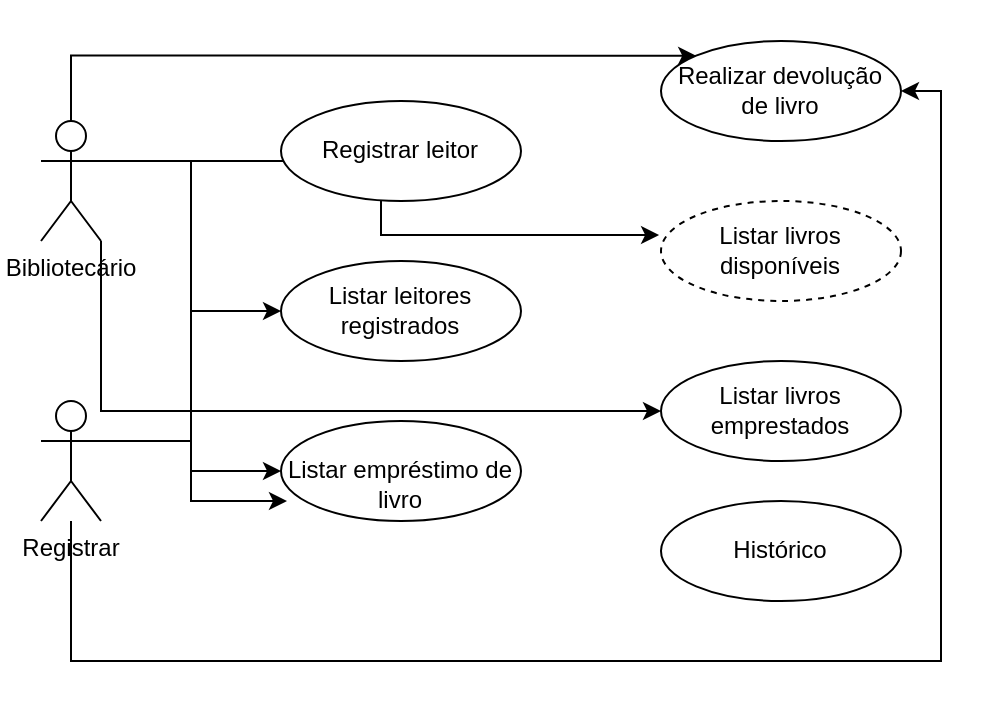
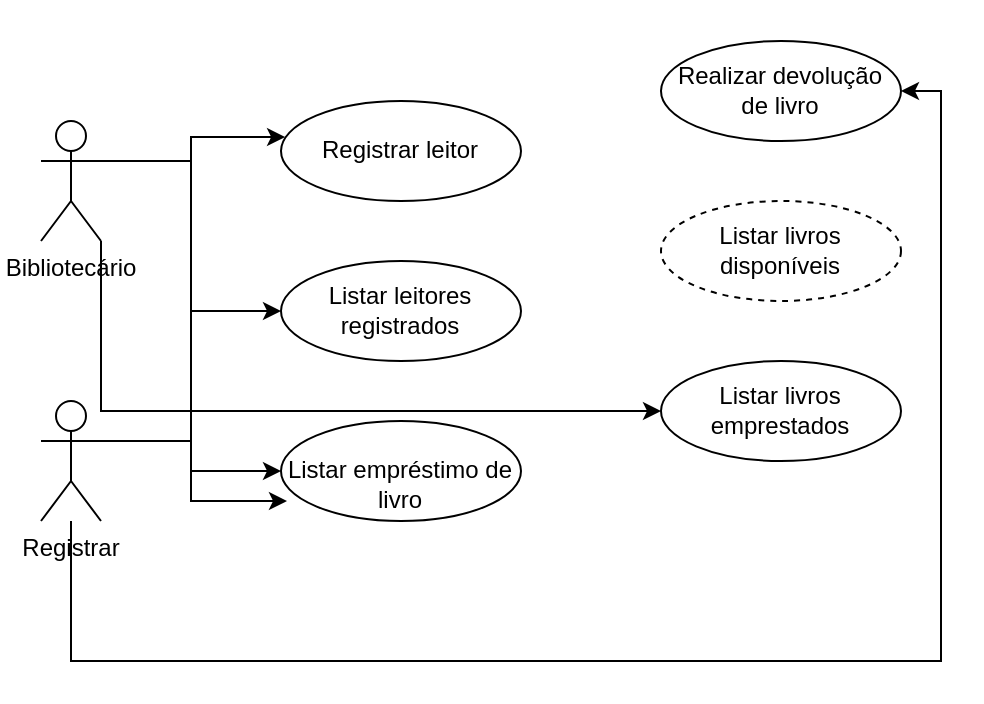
edge "Bibliotecário" -> "Realizar devolução de livro": removed
edge "Bibliotecário" -> "Registrar leitor": added
edge "Bibliotecário" -> "Listar livros disponíveis": removed
node "Histórico": removed
